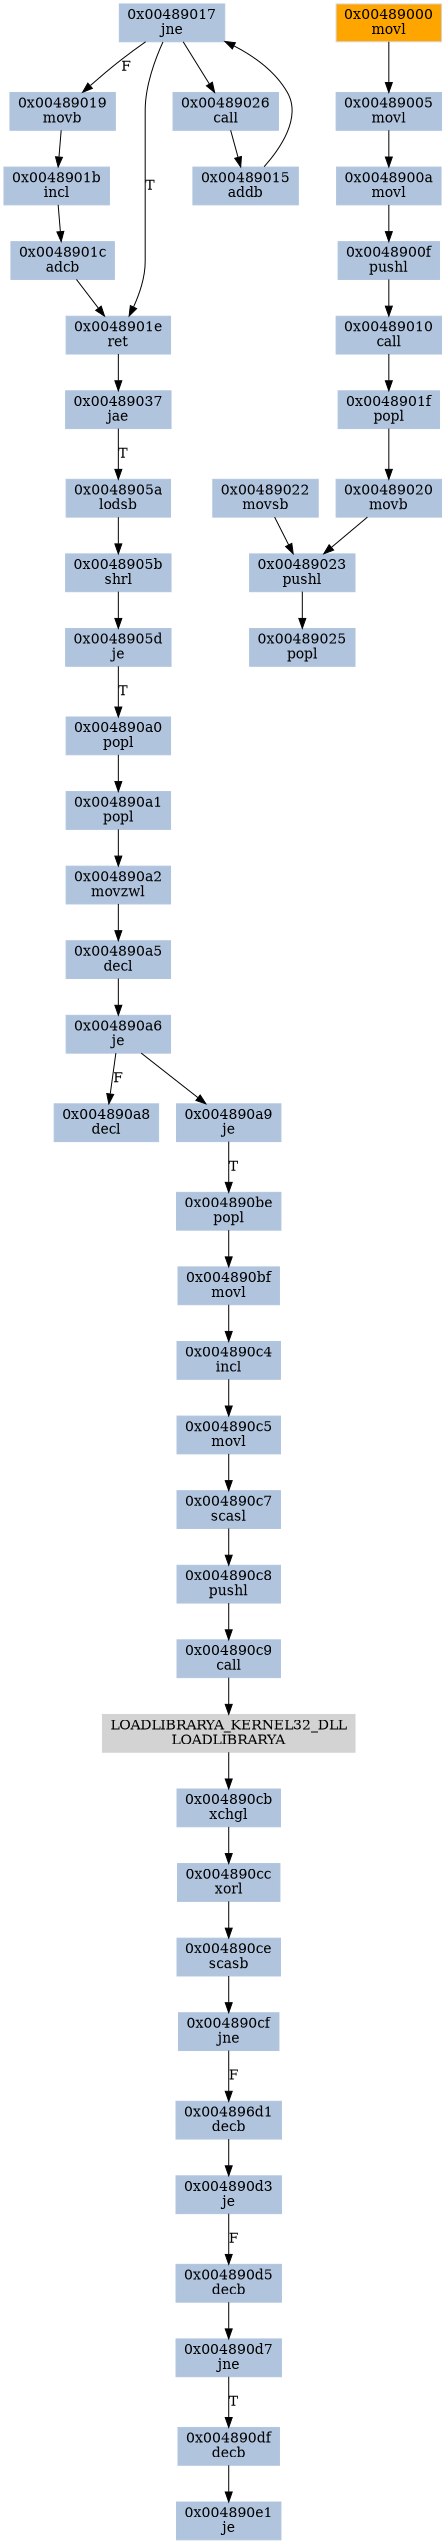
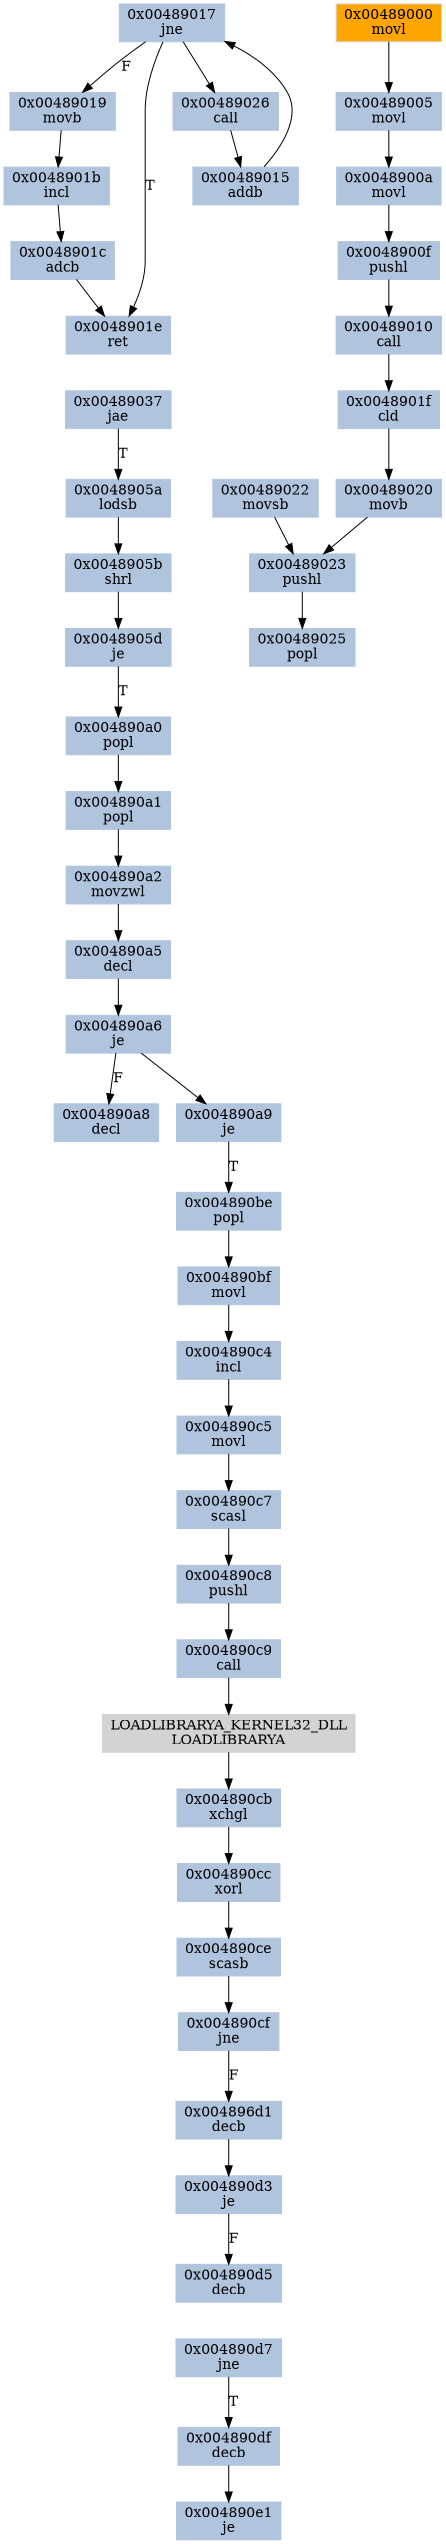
edge "0x0048901e ret" -> "0x00489037 jae": removed
node "0x0048901f popl": label "0x0048901f popl" -> "0x0048901f cld"
edge "0x004890d5 decb" -> "0x004890d7 jne": removed
